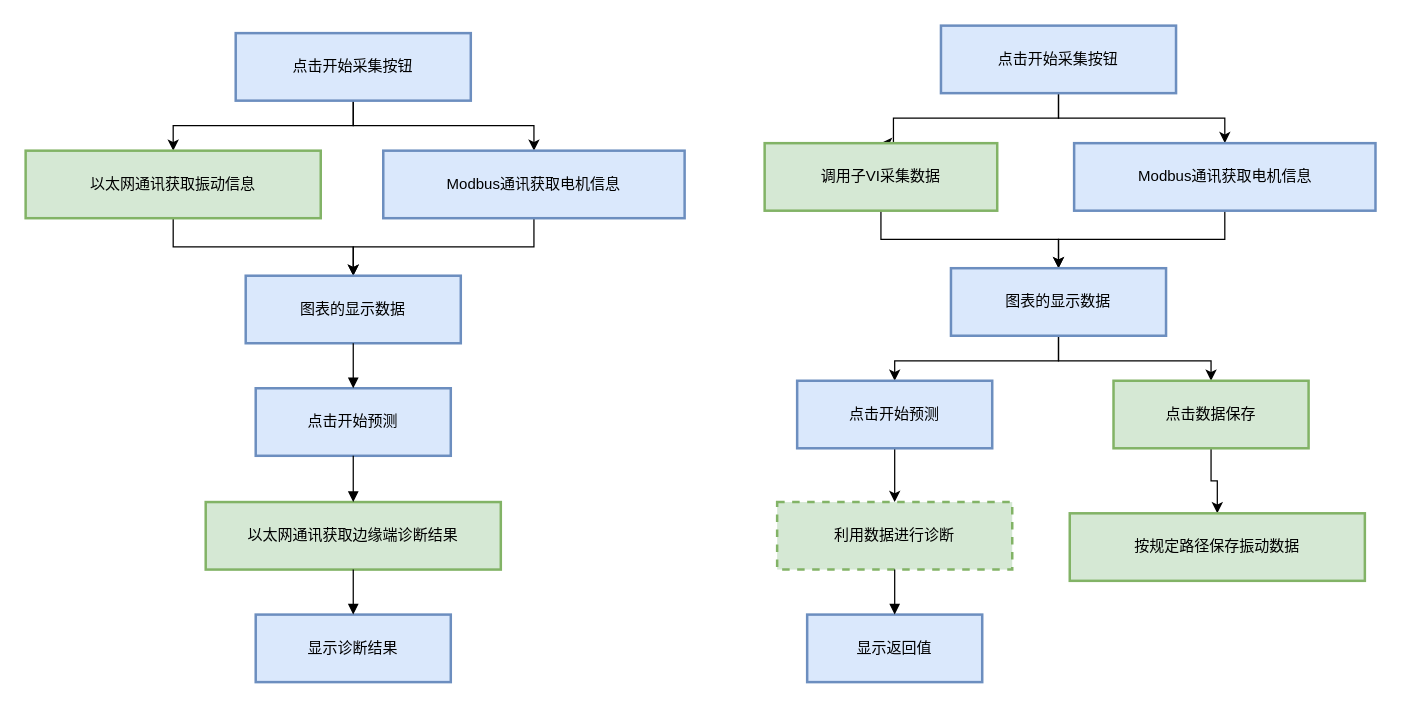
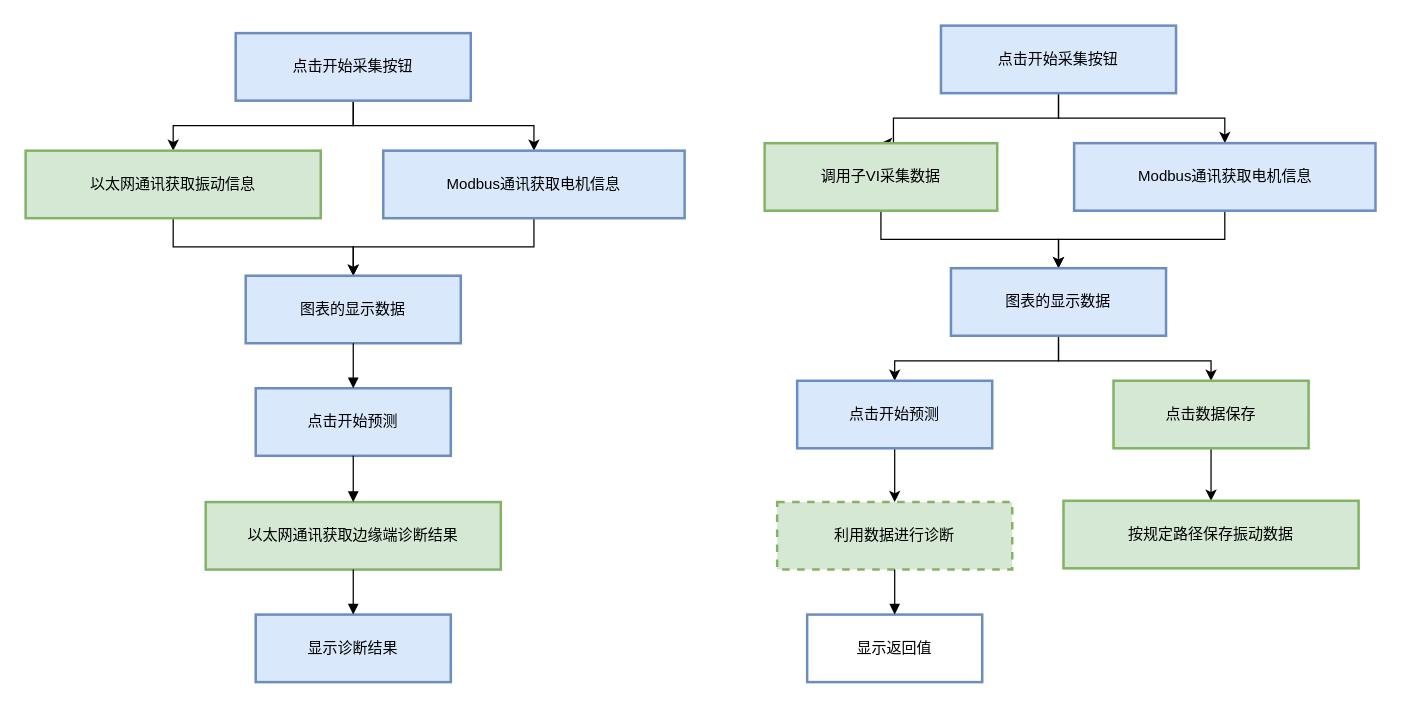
node "按规定路径保存振动数据": moved (1217, 547) -> (1211, 534)
node "显示返回值": fillcolor #dae8fc -> #ffffff
